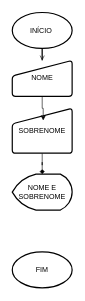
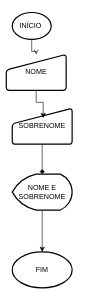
node "INÍCIO": size 60x36 -> 39x27
node "NOME": moved (42, 78) -> (36, 72)
node "SOBRENOME": size 60x45 -> 60x36
edge "NOME E SOBRENOME" -> "FIM": added
